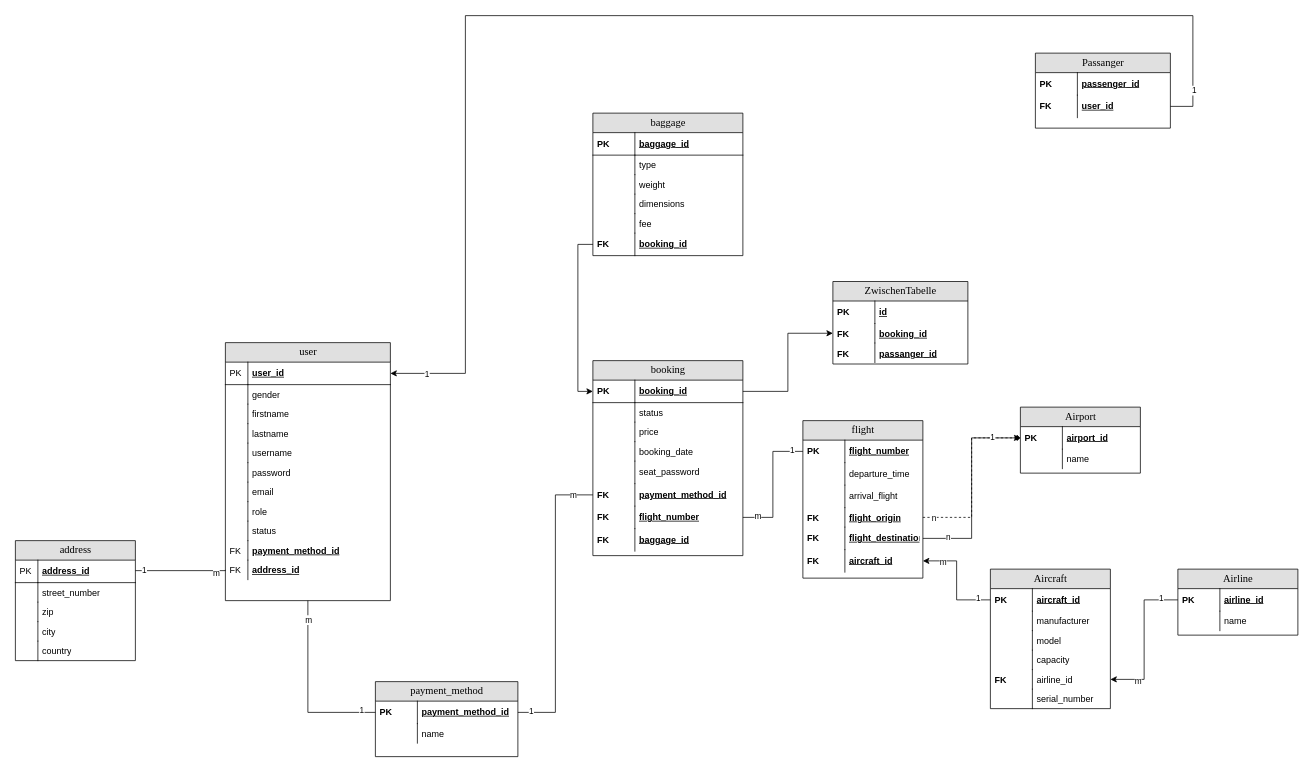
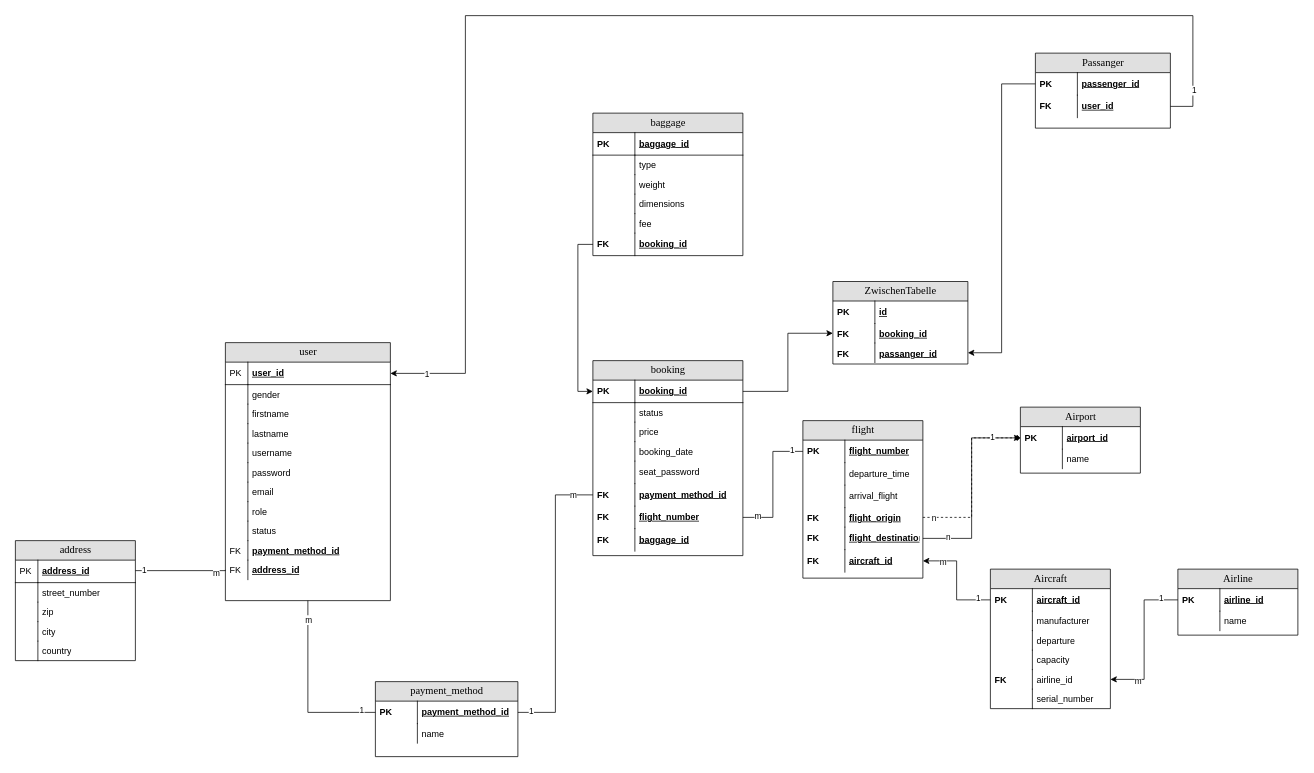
edge "passenger_id" -> "passanger_id": added
node "model": label "model" -> "departure"
